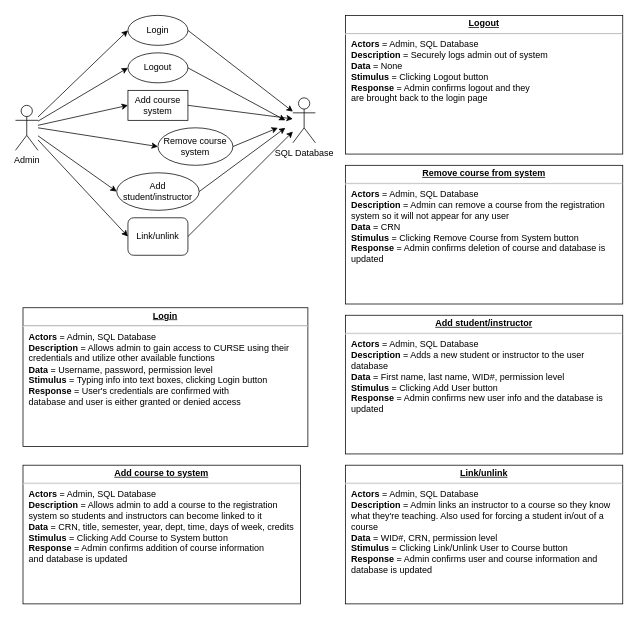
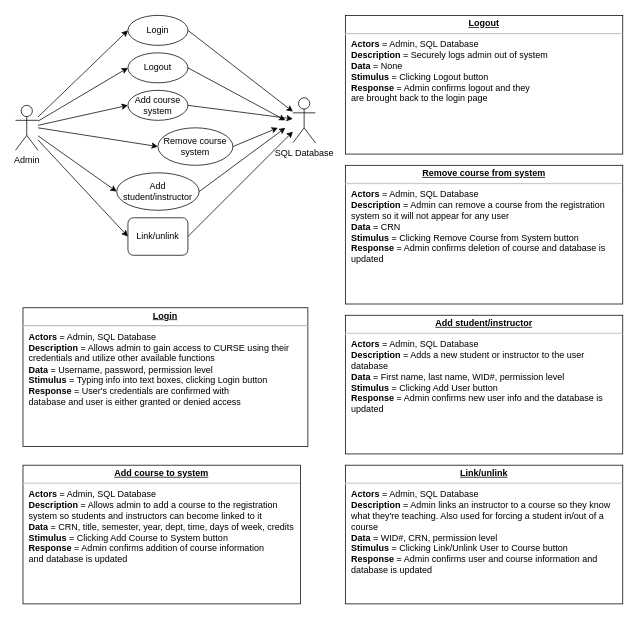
node "Add course system": shape rectangle -> ellipse
